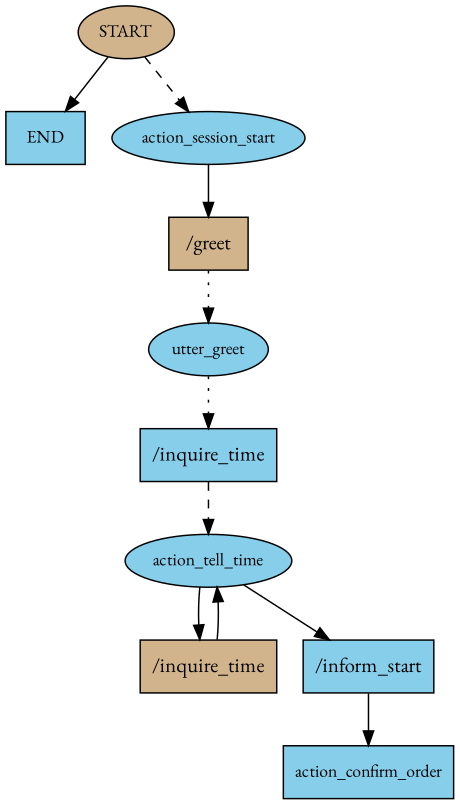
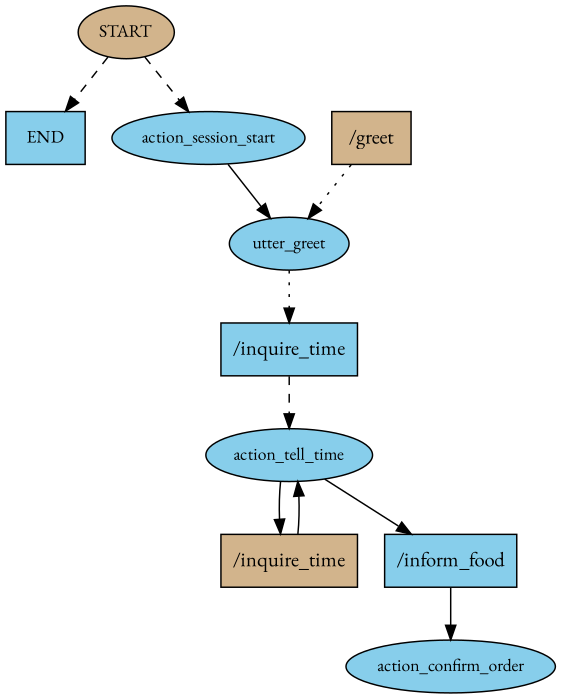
edge "START" -> "END": style solid -> dashed
edge "action_session_start" -> "/greet": now "action_session_start" -> "utter_greet"
node "/inform_start": label "/inform_start" -> "/inform_food"
node "action_confirm_order": shape box -> ellipse
